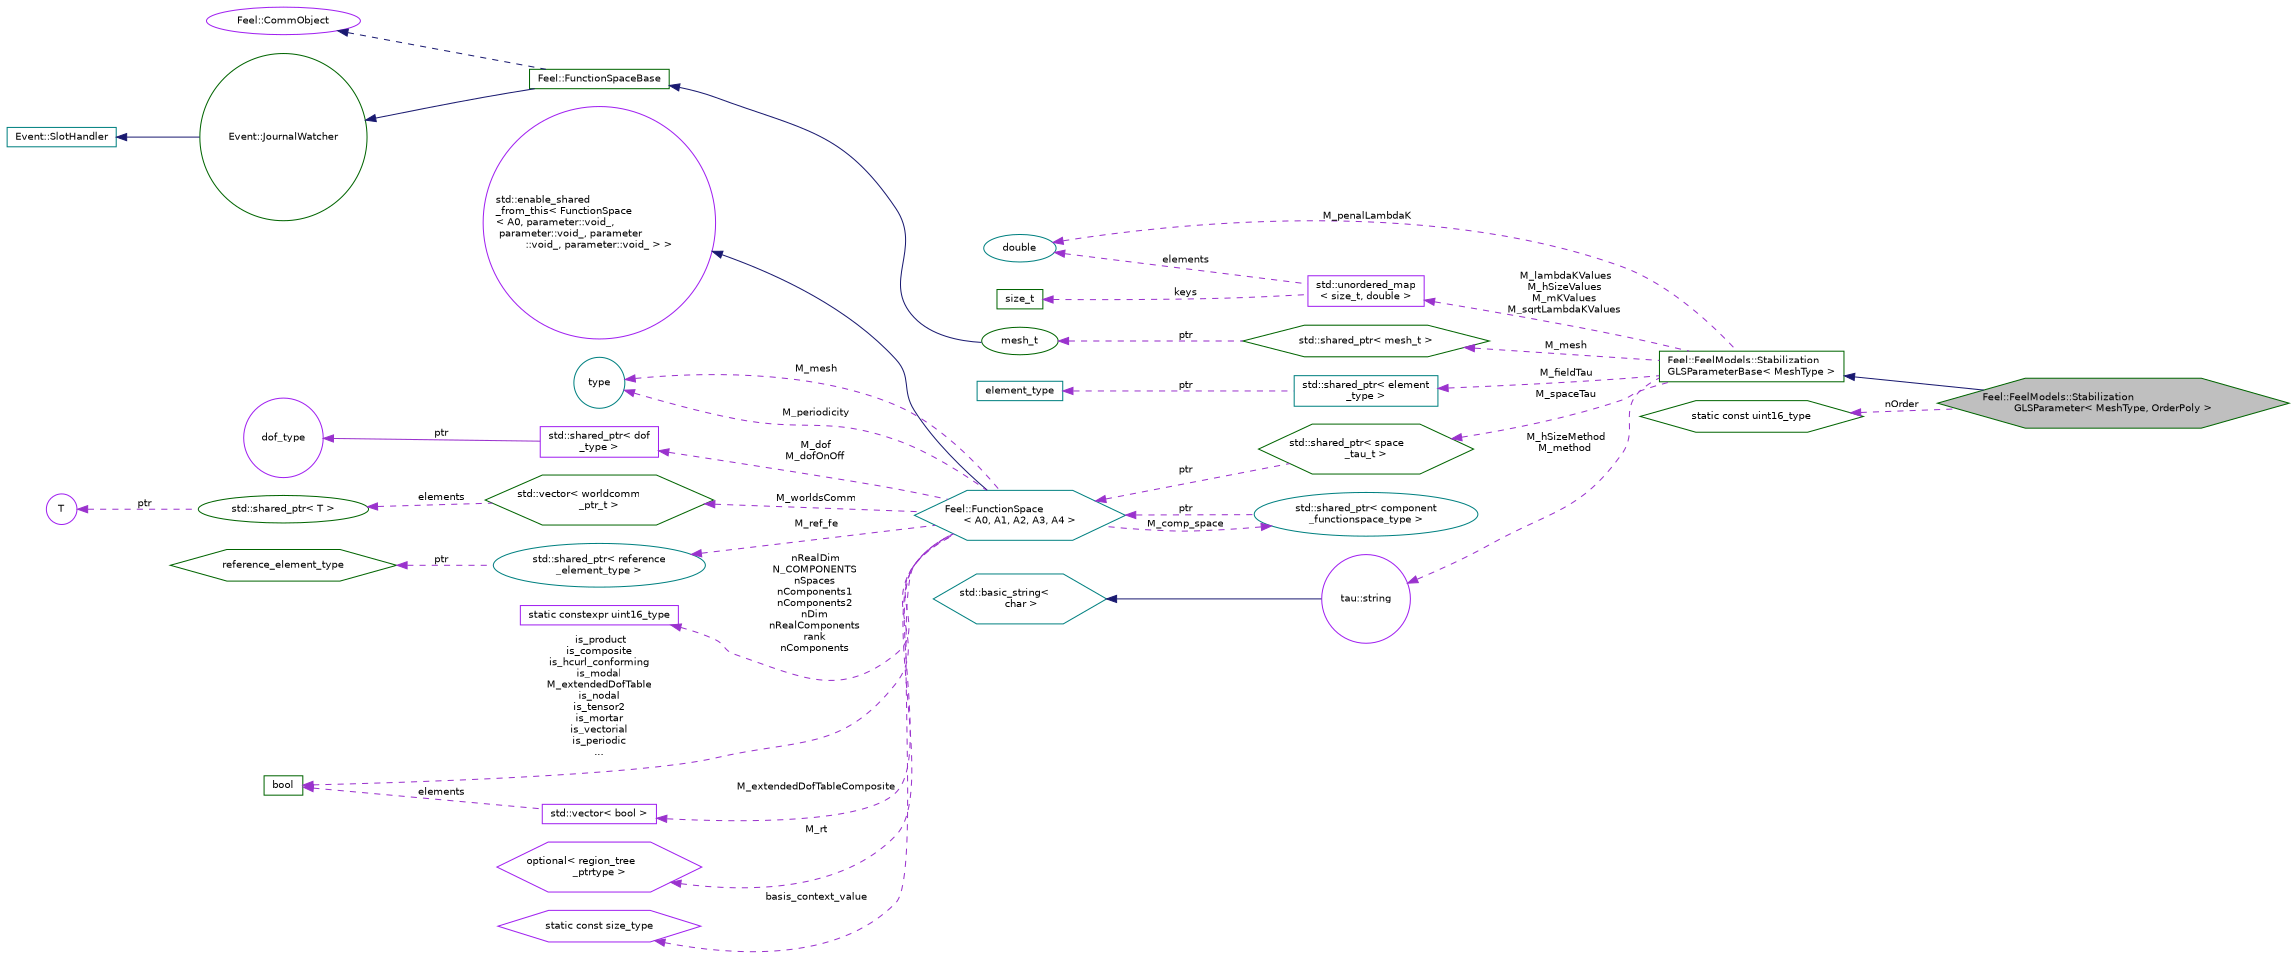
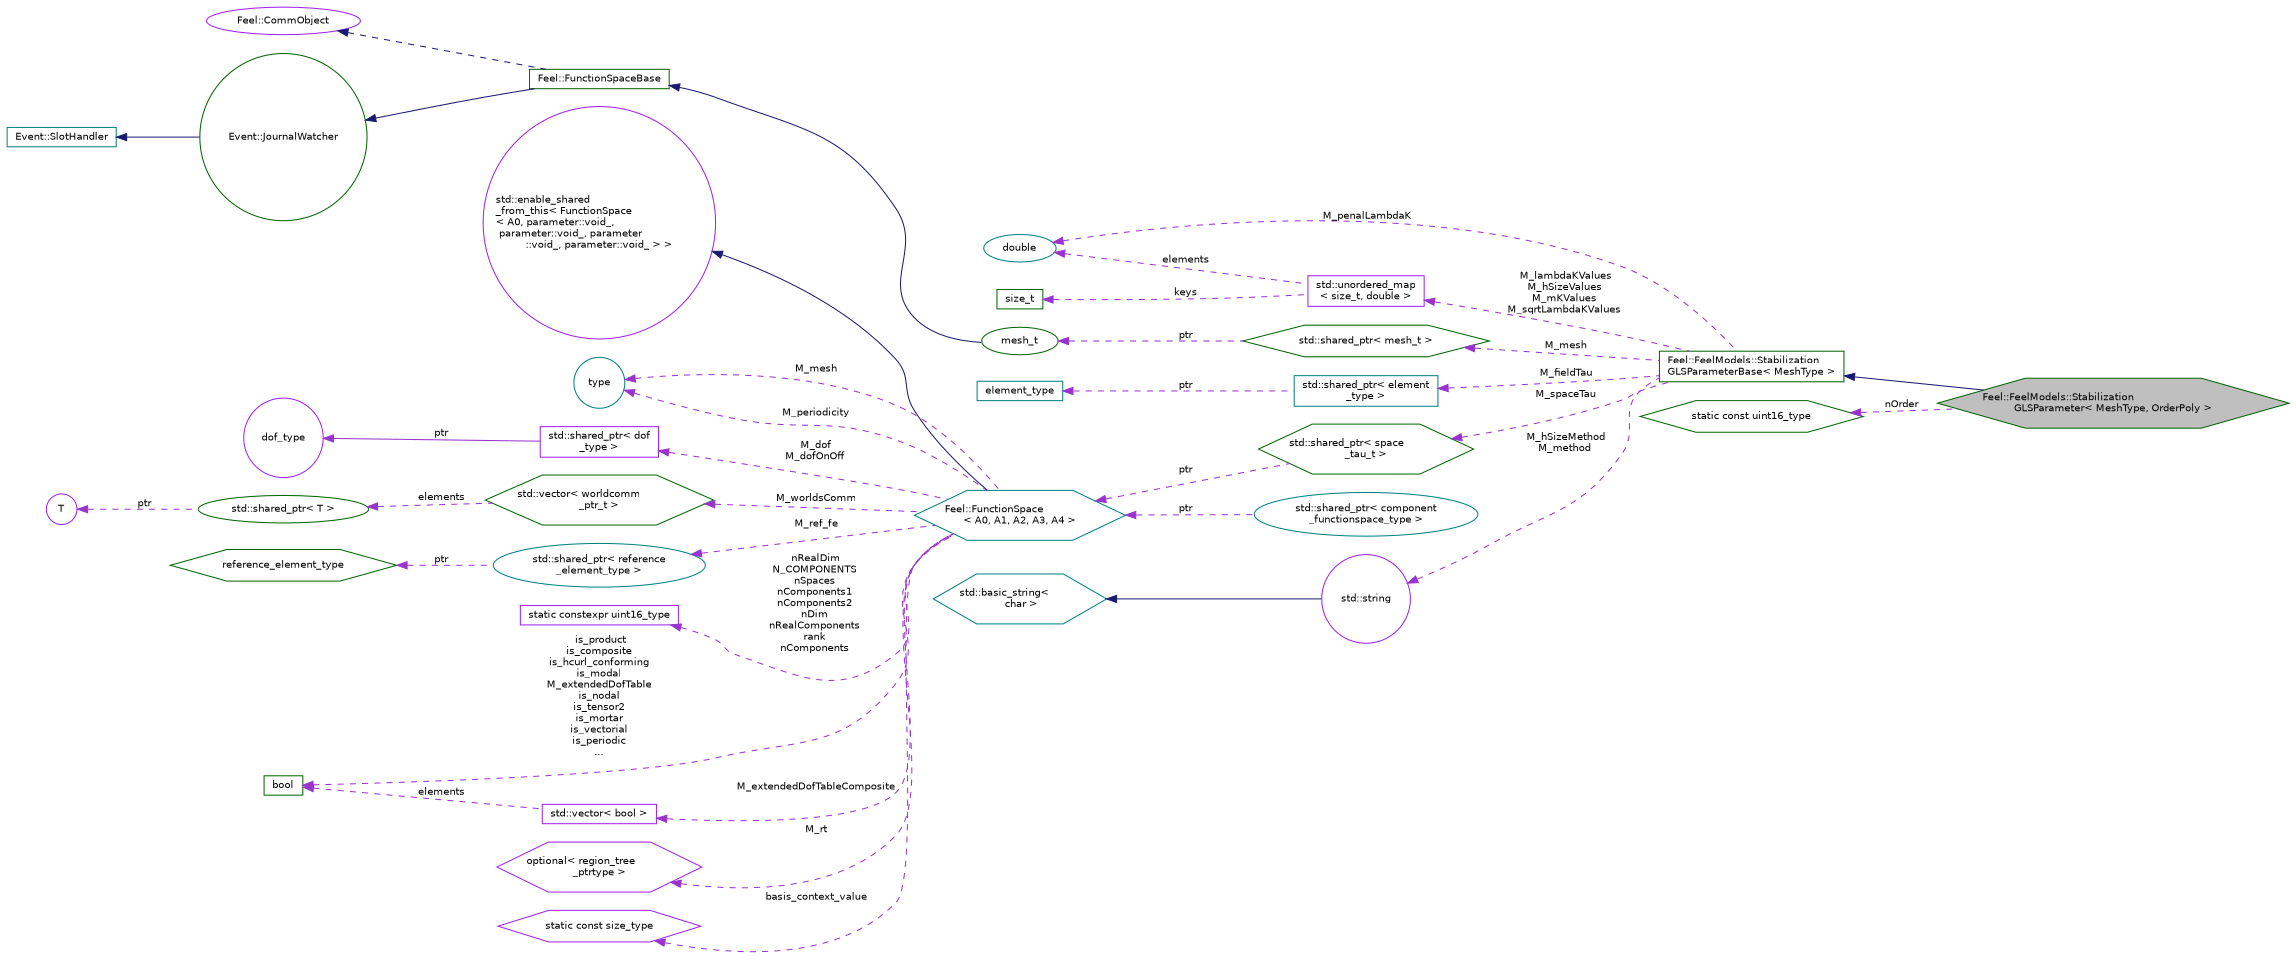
edge "Feel::FunctionSpace < A0, A1, A2, A3, A4 >" -> "std::shared_ptr< component _functionspace_type >": removed, label "M_comp_space"
node "tau::string": label "tau::string" -> "std::string"
